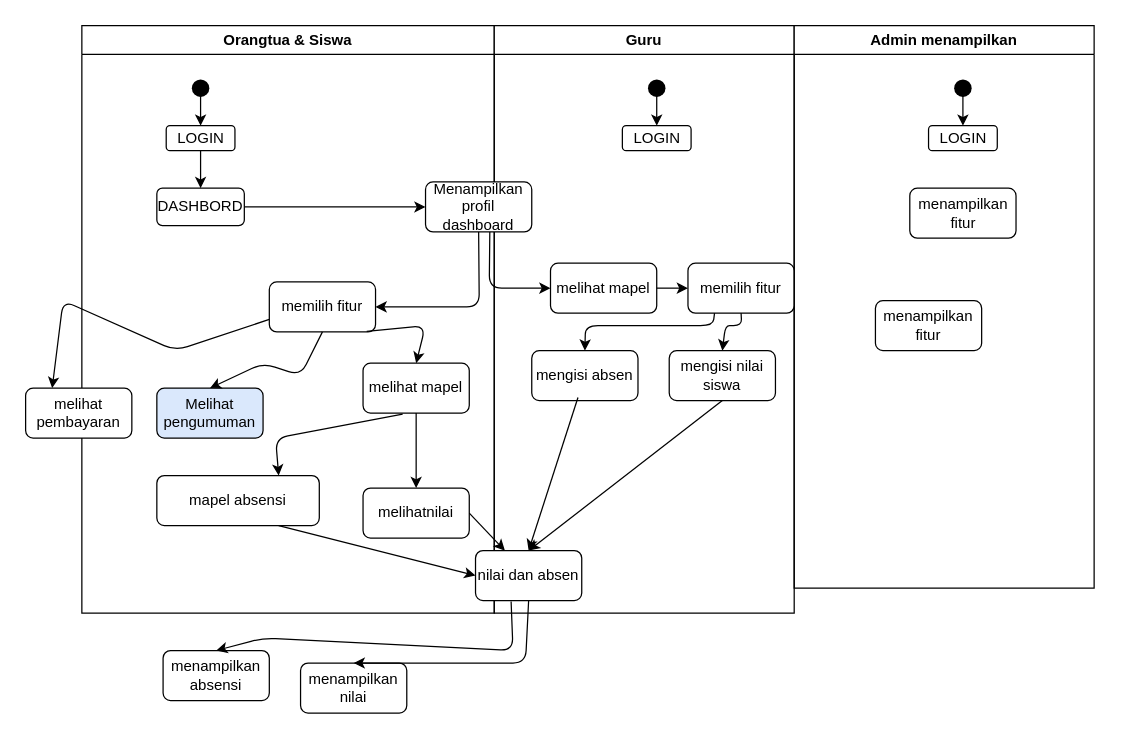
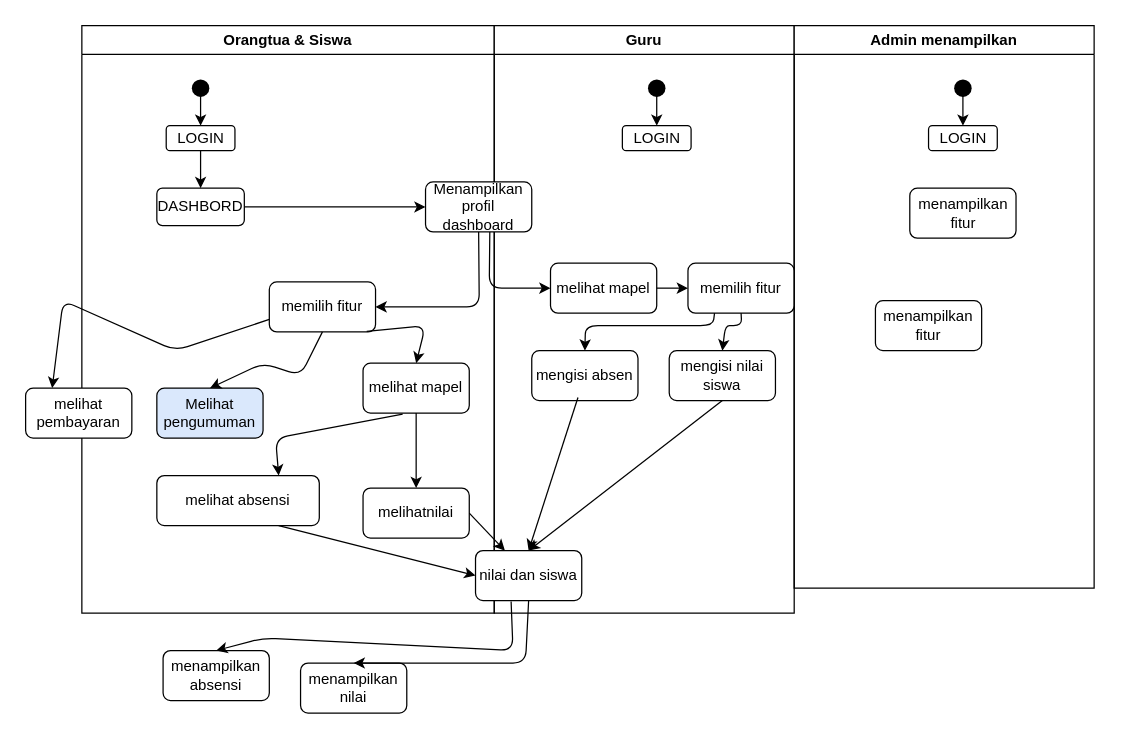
node "mapel absensi": label "mapel absensi" -> "melihat absensi"
node "nilai dan absen": label "nilai dan absen" -> "nilai dan siswa"
